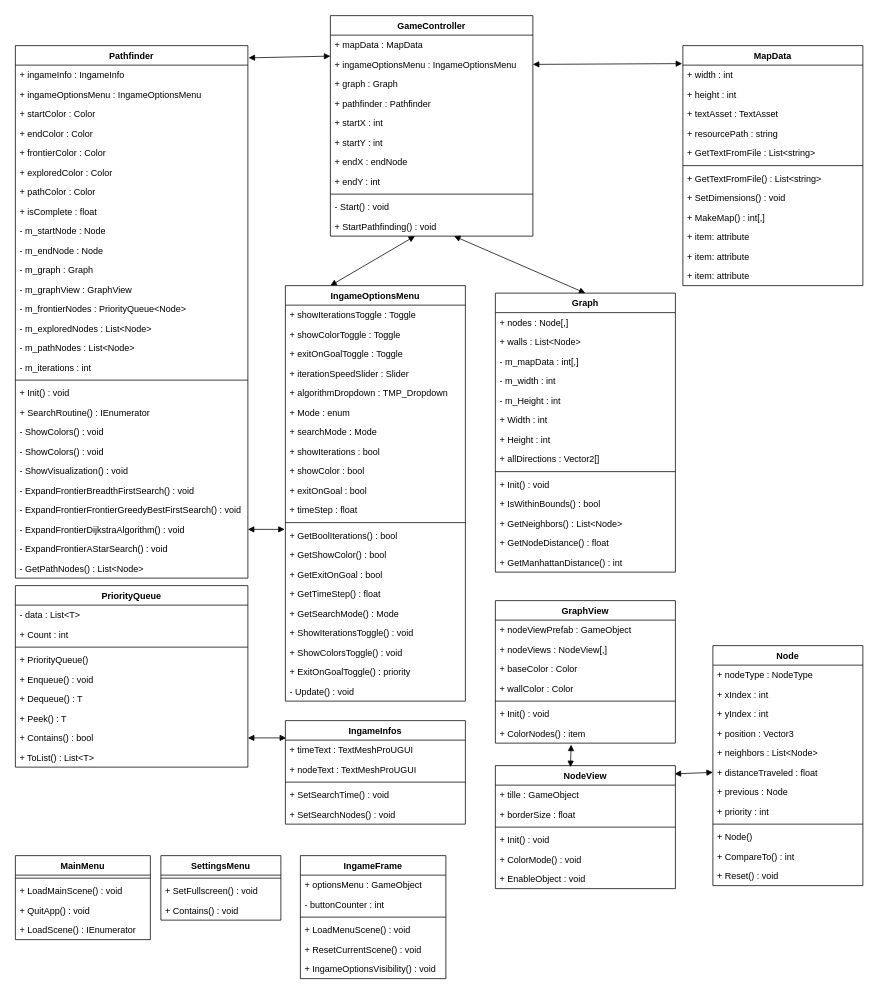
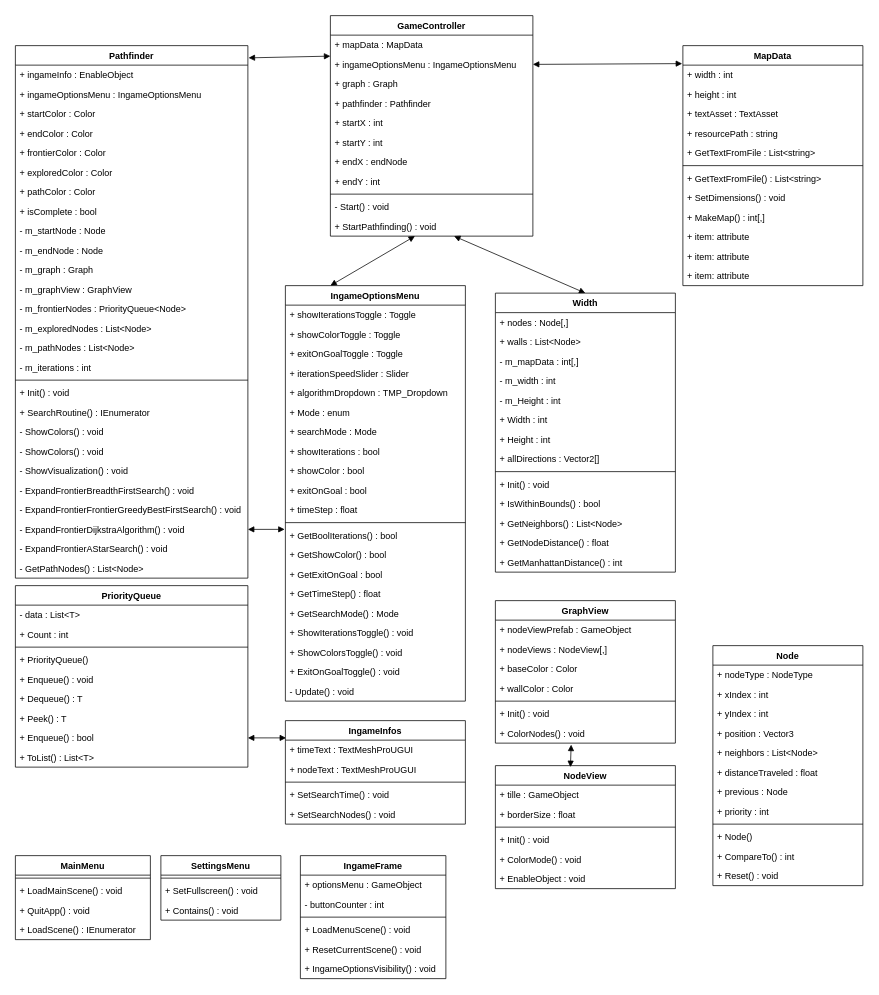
node "+ ingameInfo : IngameInfo": label "+ ingameInfo : IngameInfo" -> "+ ingameInfo : EnableObject"
node "+ isComplete : float": label "+ isComplete : float" -> "+ isComplete : bool"
node "Graph": label "Graph" -> "Width"
node "+ ExitOnGoalToggle() : priority": label "+ ExitOnGoalToggle() : priority" -> "+ ExitOnGoalToggle() : void"
node "+ ColorNodes() : item": label "+ ColorNodes() : item" -> "+ ColorNodes() : void"
node "+ Contains() : bool": label "+ Contains() : bool" -> "+ Enqueue() : bool"
edge "+ distanceTraveled : float" -- "NodeView": removed
